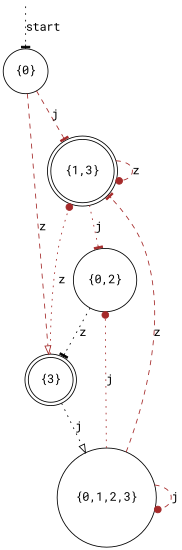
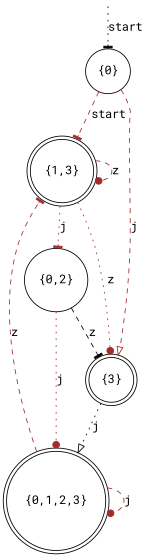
edge "{0}" -> "{1,3}": label "j" -> "start"
edge "{0}" -> "{3}": label "z" -> "j"
edge "{3}" -> "{1,3}": reversed
edge "{0,2}" -> "{3}": style dotted -> dashed
edge "{0,1,2,3}" -> "{0,2}": reversed
node "{0,1,2,3}": shape circle -> doublecircle
